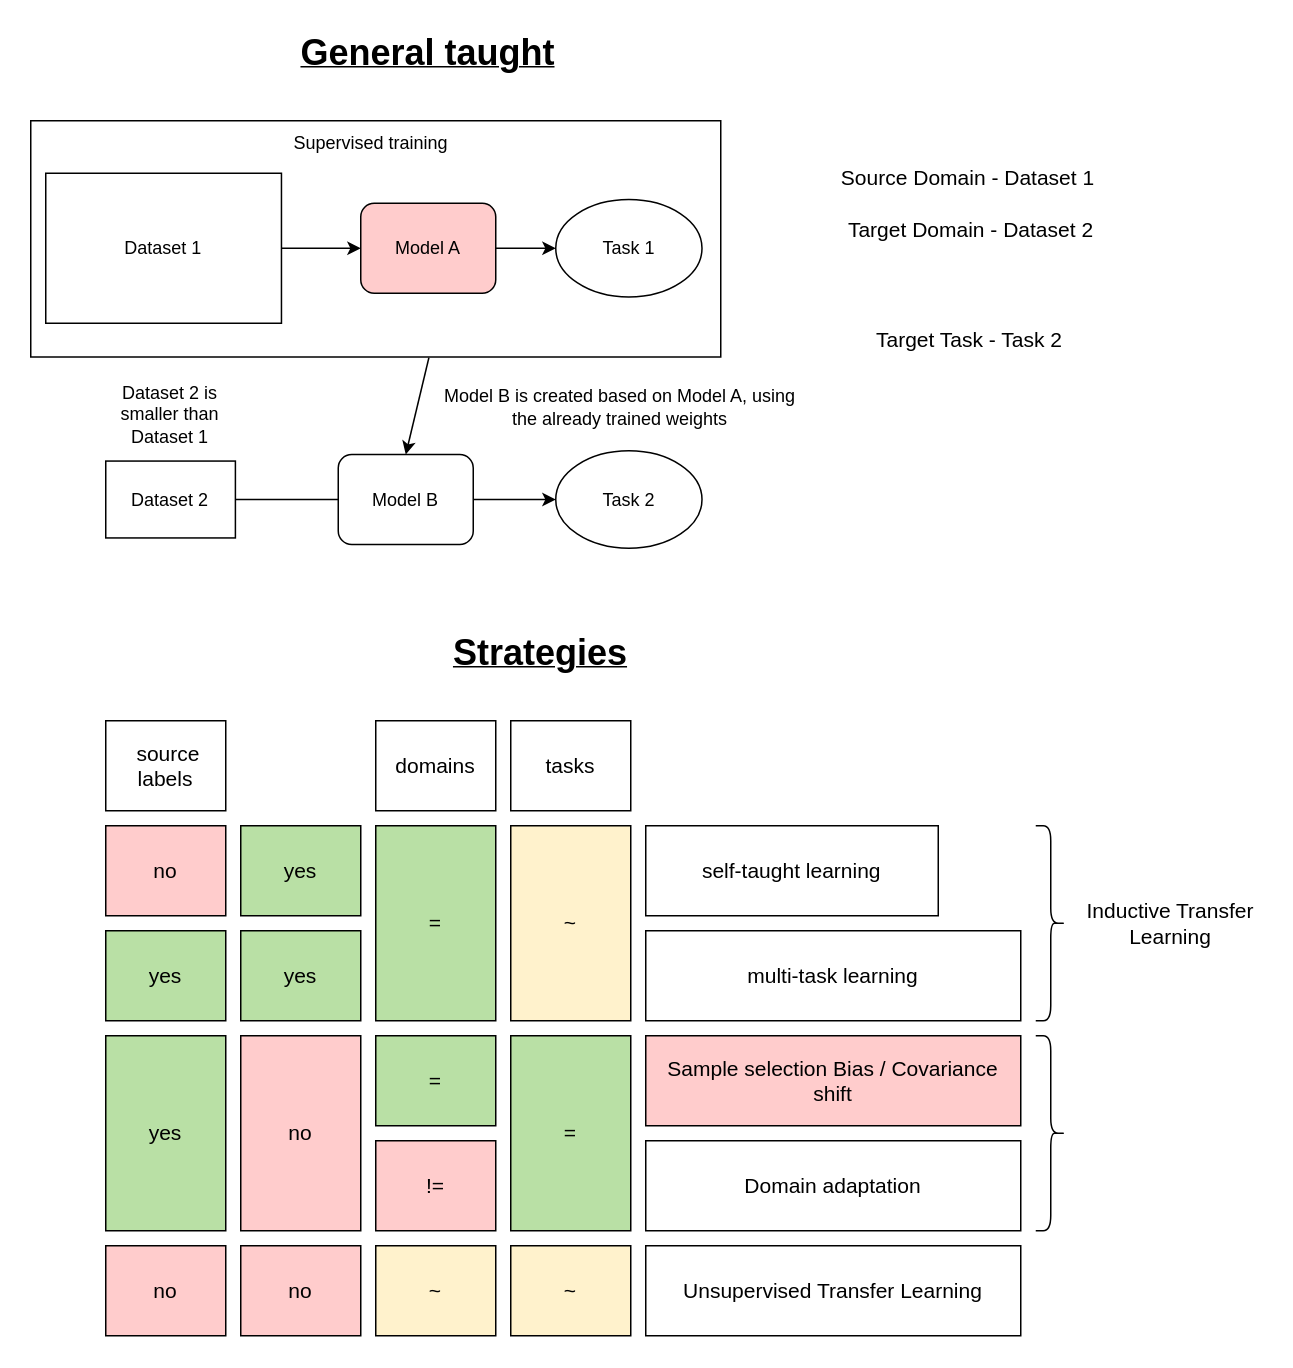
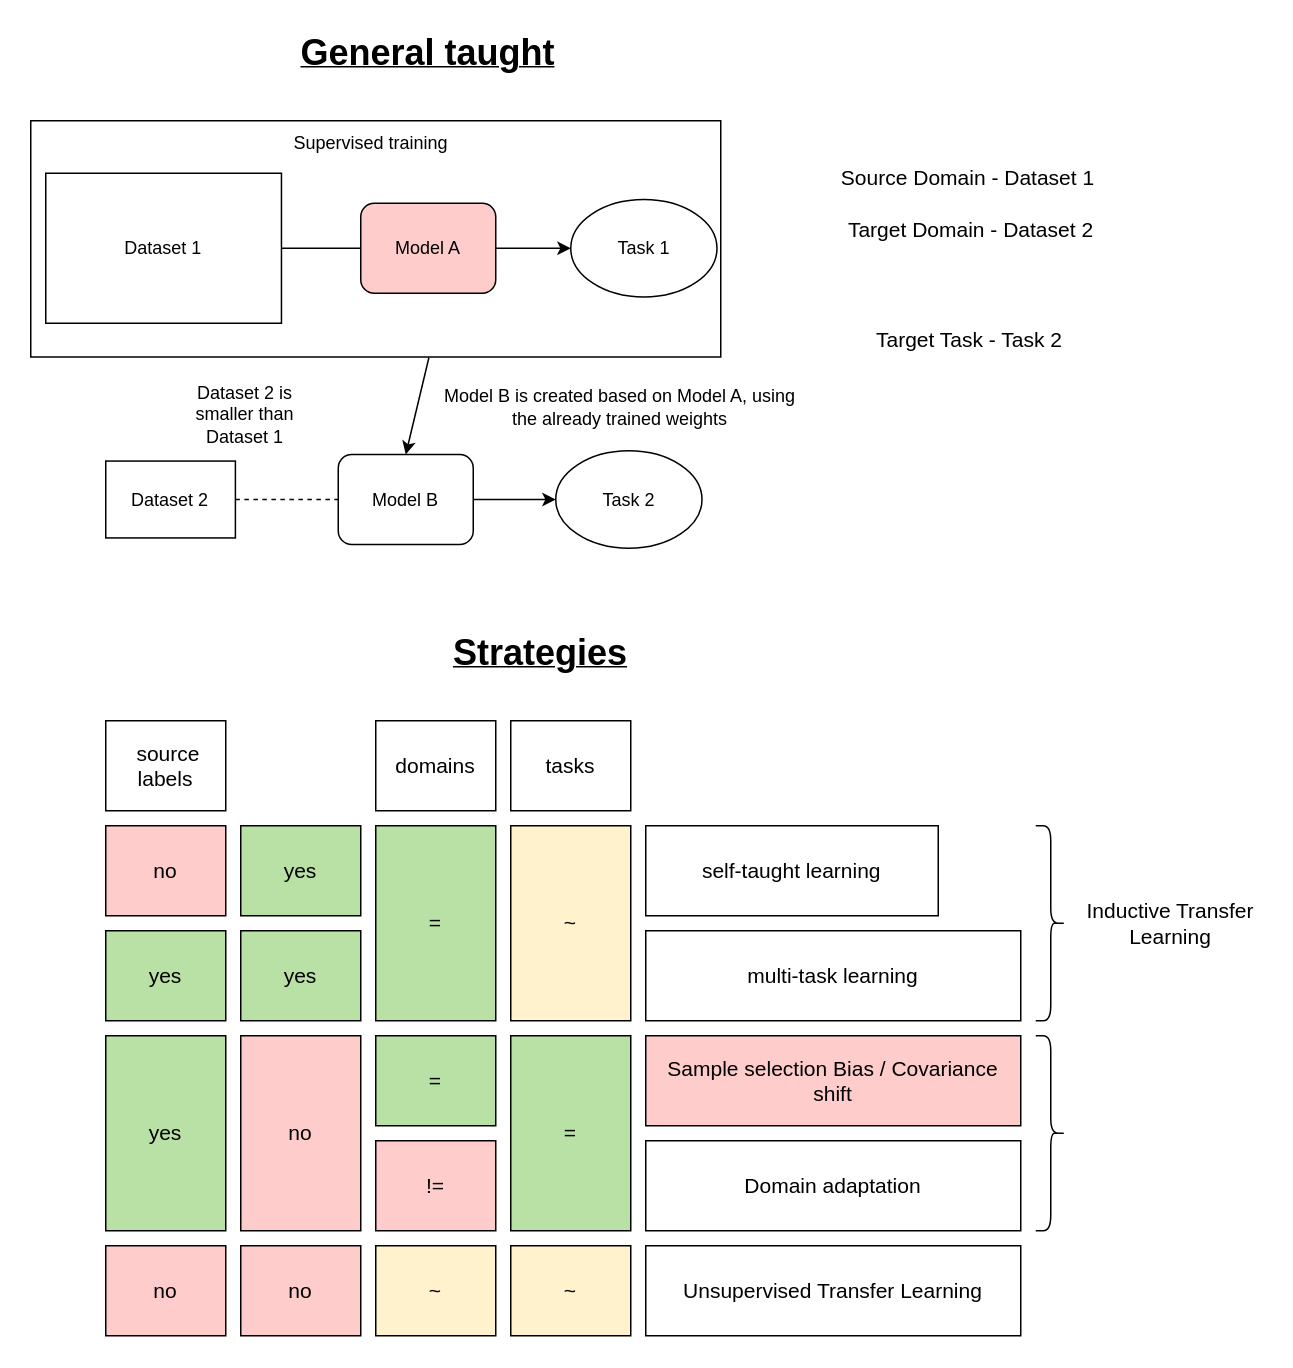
edge "Dataset 1" -> "Model A": arrowhead classic -> none
node "Task 1": moved (629, 248) -> (644, 248)
node "Dataset 2 is smaller than Dataset 1": moved (171, 415) -> (246, 415)
edge "Dataset 2" -- "Model B": style solid -> dashed
